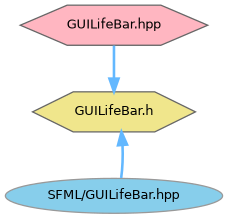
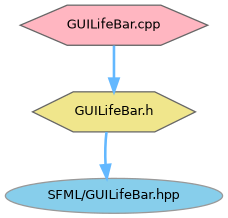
node "GUILifeBar.hpp": label "GUILifeBar.hpp" -> "GUILifeBar.cpp"
edge "SFML/GUILifeBar.hpp" -> "GUILifeBar.h": reversed
